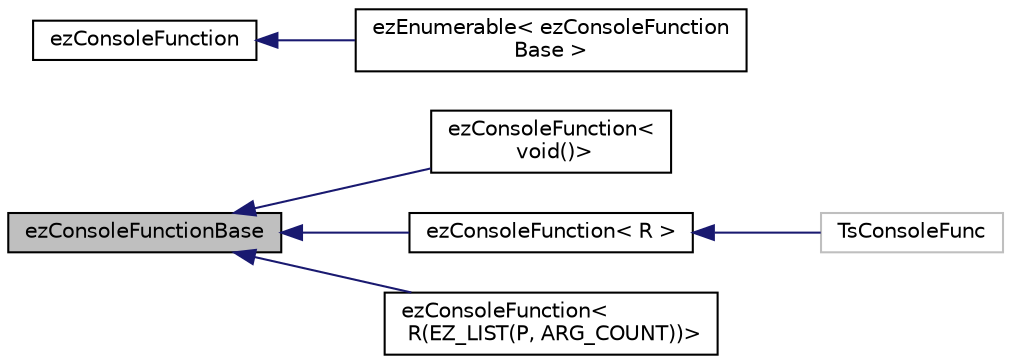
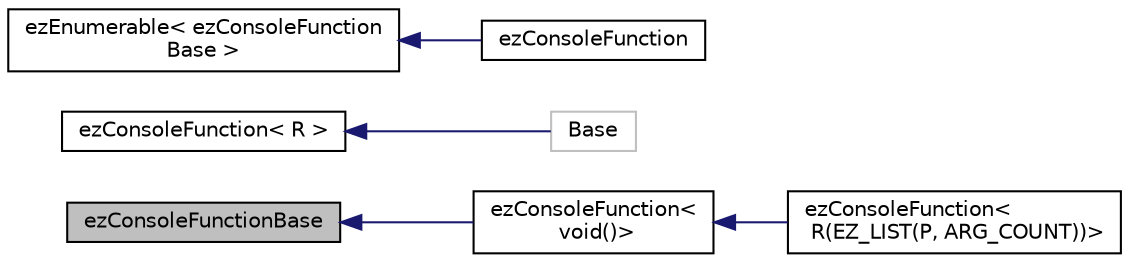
edge "ezEnumerable< ezConsoleFunction Base >" -> "ezConsoleFunction": reversed
edge "ezConsoleFunction< R >" -> "ezConsoleFunctionBase": removed
node "TsConsoleFunc": label "TsConsoleFunc" -> "Base"
edge "ezConsoleFunction< R(EZ_LIST(P, ARG_COUNT))>" -> "ezConsoleFunctionBase": now "ezConsoleFunction< R(EZ_LIST(P, ARG_COUNT))>" -> "ezConsoleFunction< void()>"
